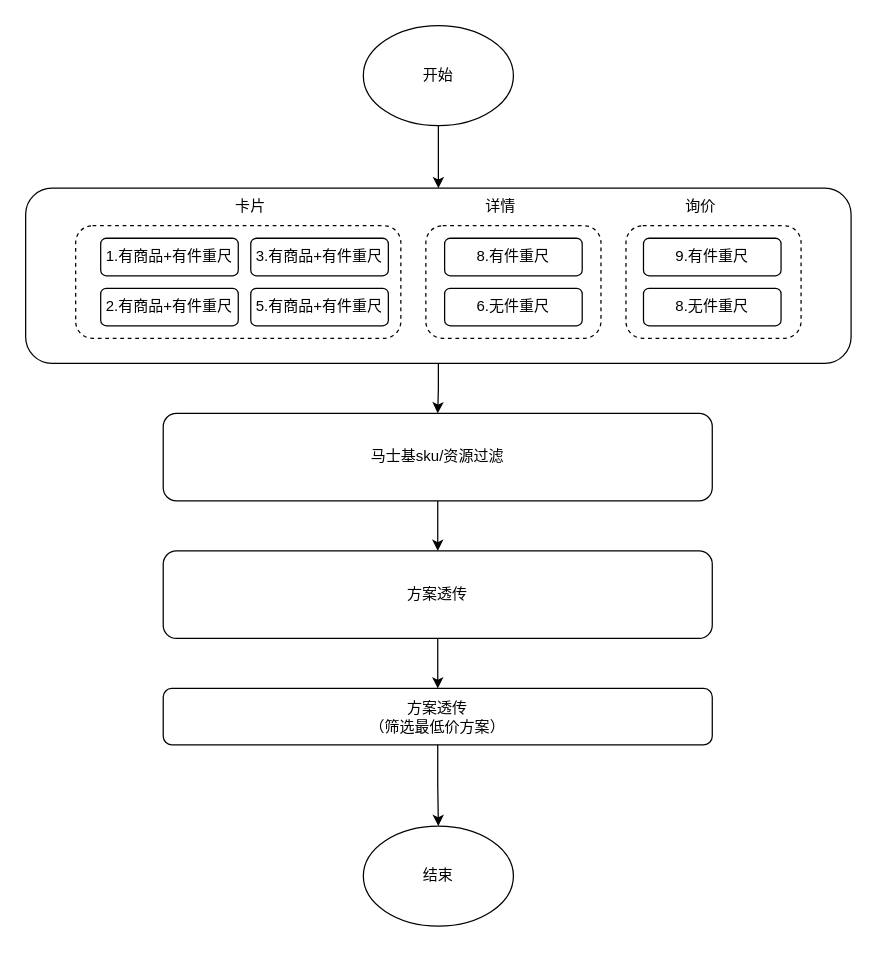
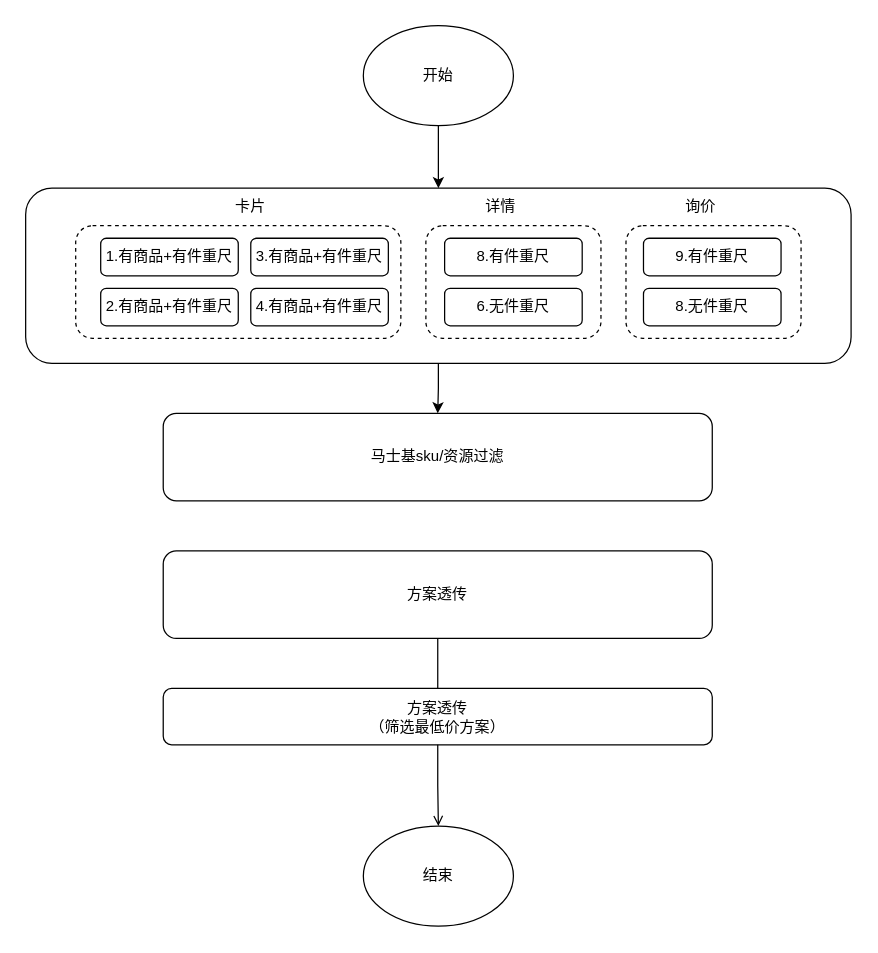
node "5.有商品+有件重尺": label "5.有商品+有件重尺" -> "4.有商品+有件重尺"
edge "马士基sku/资源过滤" -> "方案透传": removed
edge "方案透传" -> "方案透传 （筛选最低价方案）": arrowhead classic -> none
edge "方案透传 （筛选最低价方案）" -> "结束": arrowhead classic -> open
